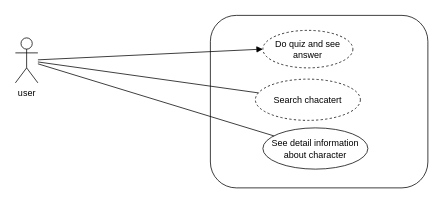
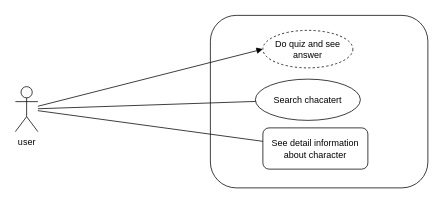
node "user": moved (27, 60) -> (27, 109)
node "Search chacatert": style dashed -> solid
node "See detail information about character": shape ellipse -> rounded rectangle
